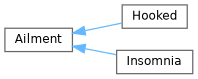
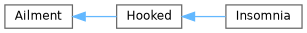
edge "Insomnia" -> "Ailment": now "Insomnia" -> "Hooked"
